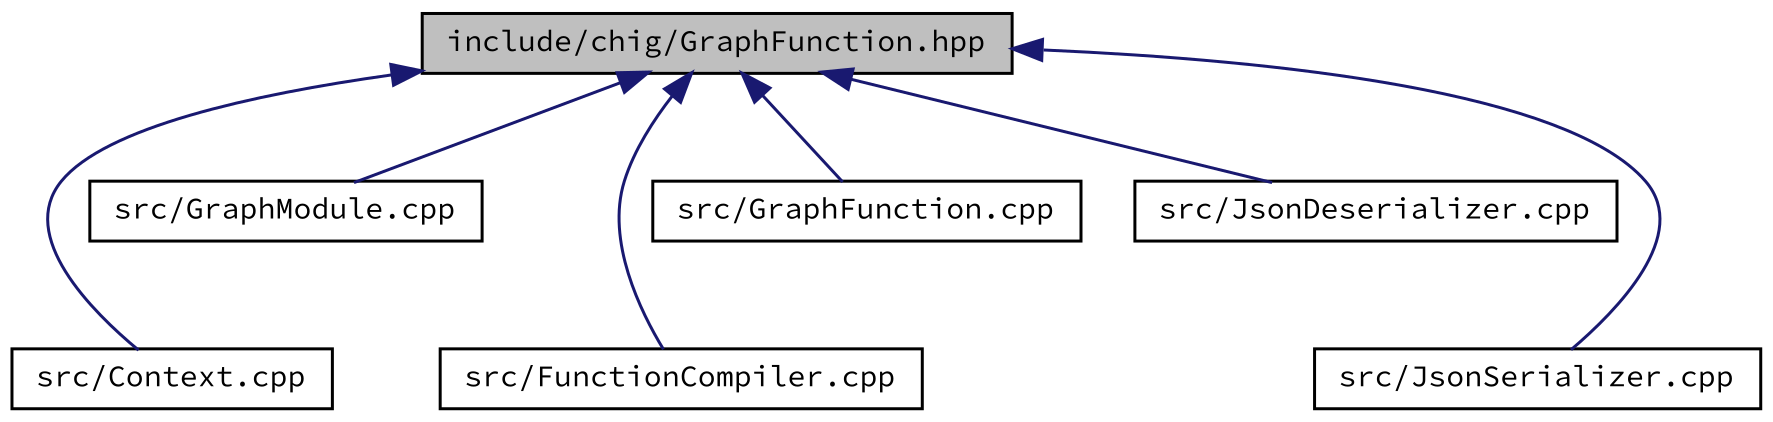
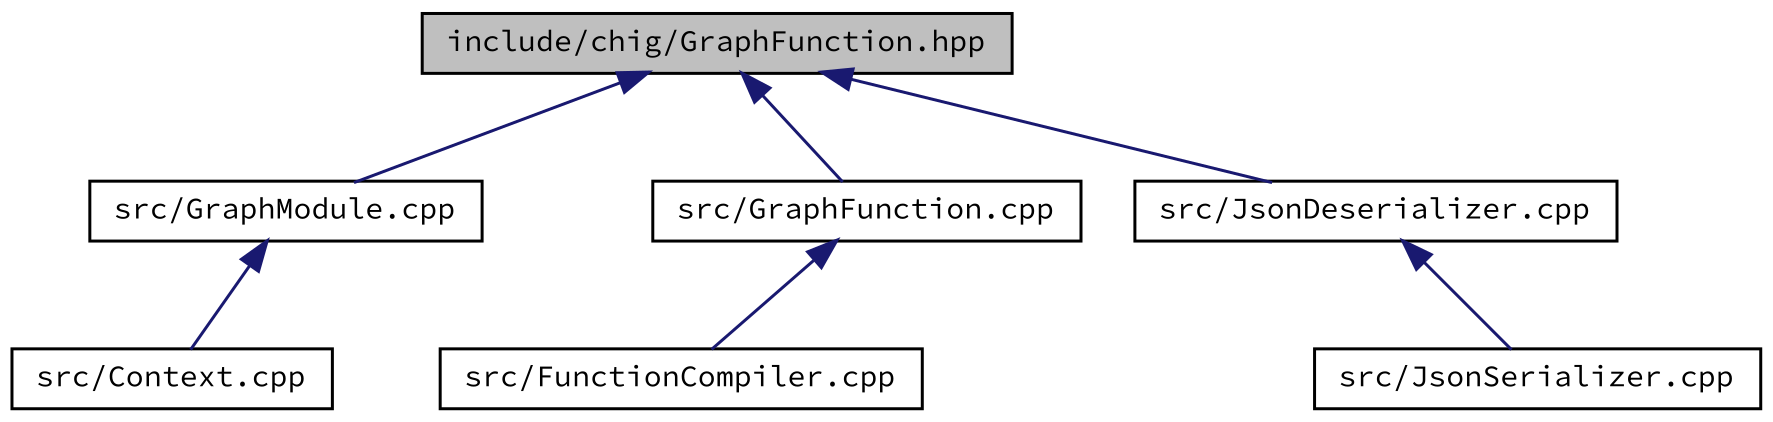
edge "src/JsonSerializer.cpp" -> "include/chig/GraphFunction.hpp": now "src/JsonSerializer.cpp" -> "src/JsonDeserializer.cpp"
edge "src/Context.cpp" -> "include/chig/GraphFunction.hpp": now "src/Context.cpp" -> "src/GraphModule.cpp"
edge "src/FunctionCompiler.cpp" -> "include/chig/GraphFunction.hpp": now "src/FunctionCompiler.cpp" -> "src/GraphFunction.cpp"
